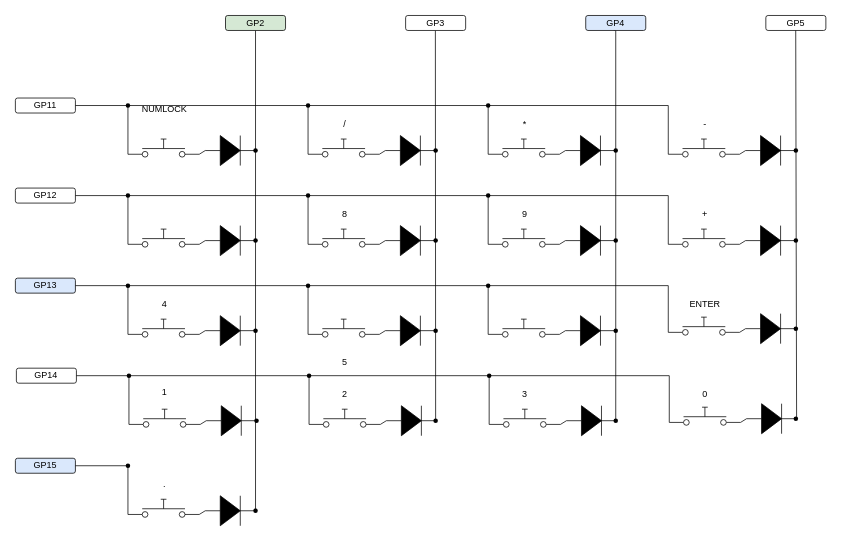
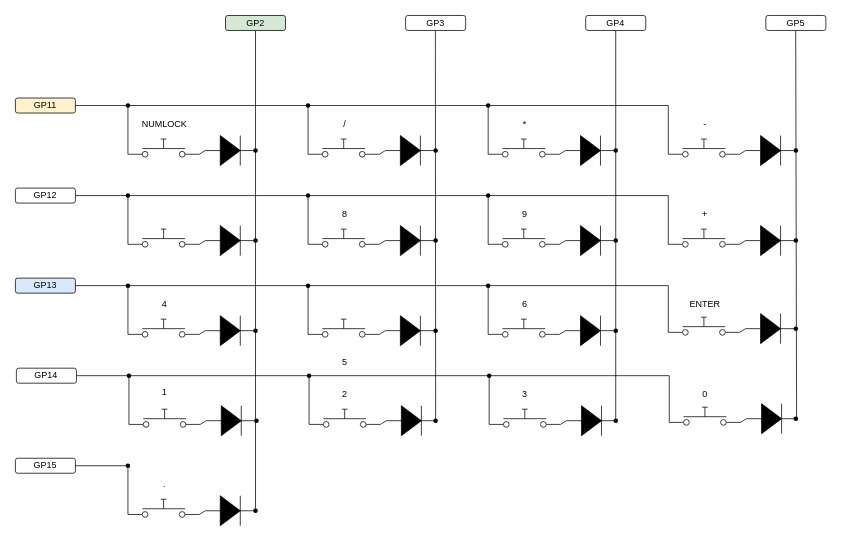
node "GP4": fillcolor #dae8fc -> #ffffff
node "GP11": fillcolor #ffffff -> #fff2cc
node "NUMLOCK": moved (164, 109) -> (164, 124)
node "6": added
node "GP15": fillcolor #dae8fc -> #ffffff
